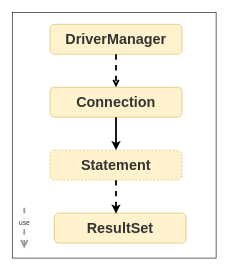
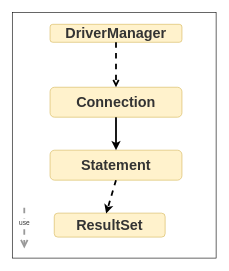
node "DriverManager": size 132x30 -> 132x18
node "Statement": style dashed -> solid
node "ResultSet": size 132x30 -> 111x24
